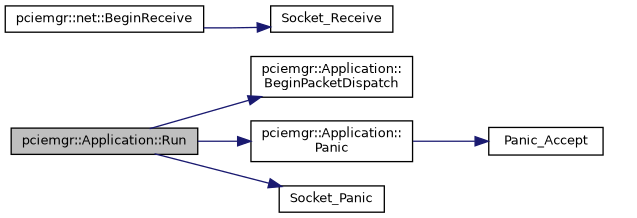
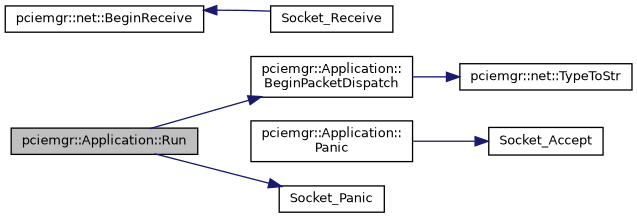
edge "pciemgr::net::BeginReceive" -> "Socket_Receive": reversed
node "pciemgr::net::TypeToStr": added
edge "pciemgr::Application::Run" -> "pciemgr::Application:: Panic": removed
node "Panic_Accept": label "Panic_Accept" -> "Socket_Accept"
